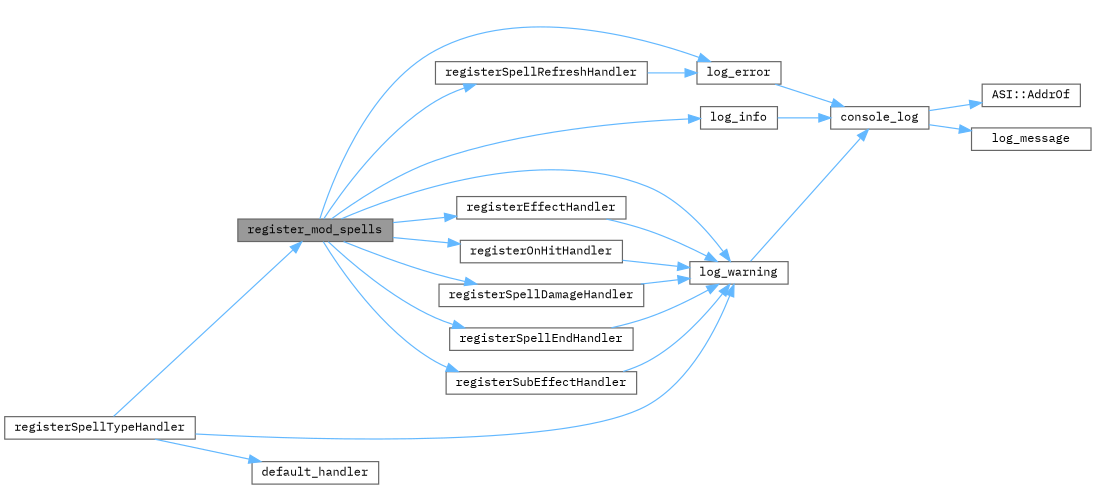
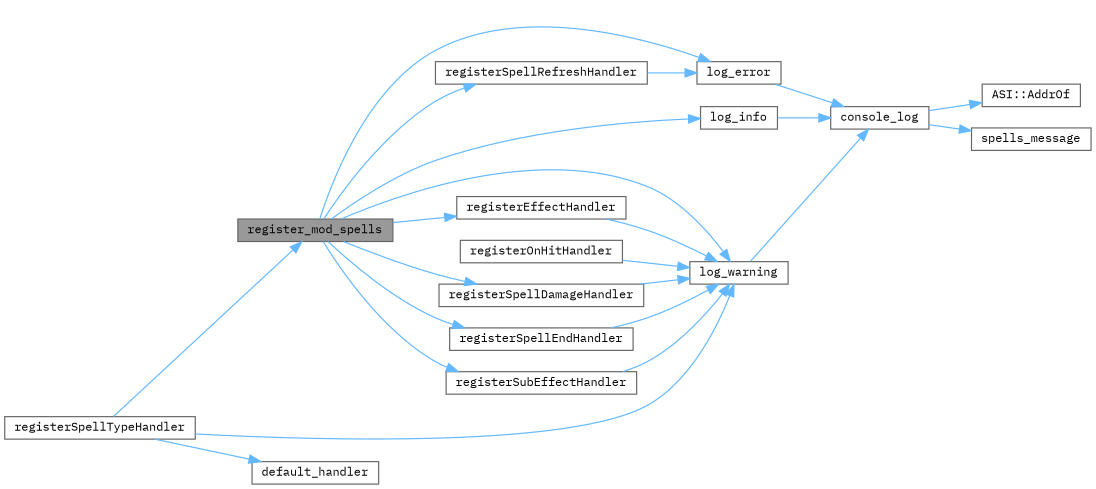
node "log_message": label "log_message" -> "spells_message"
edge "register_mod_spells" -> "registerOnHitHandler": removed
